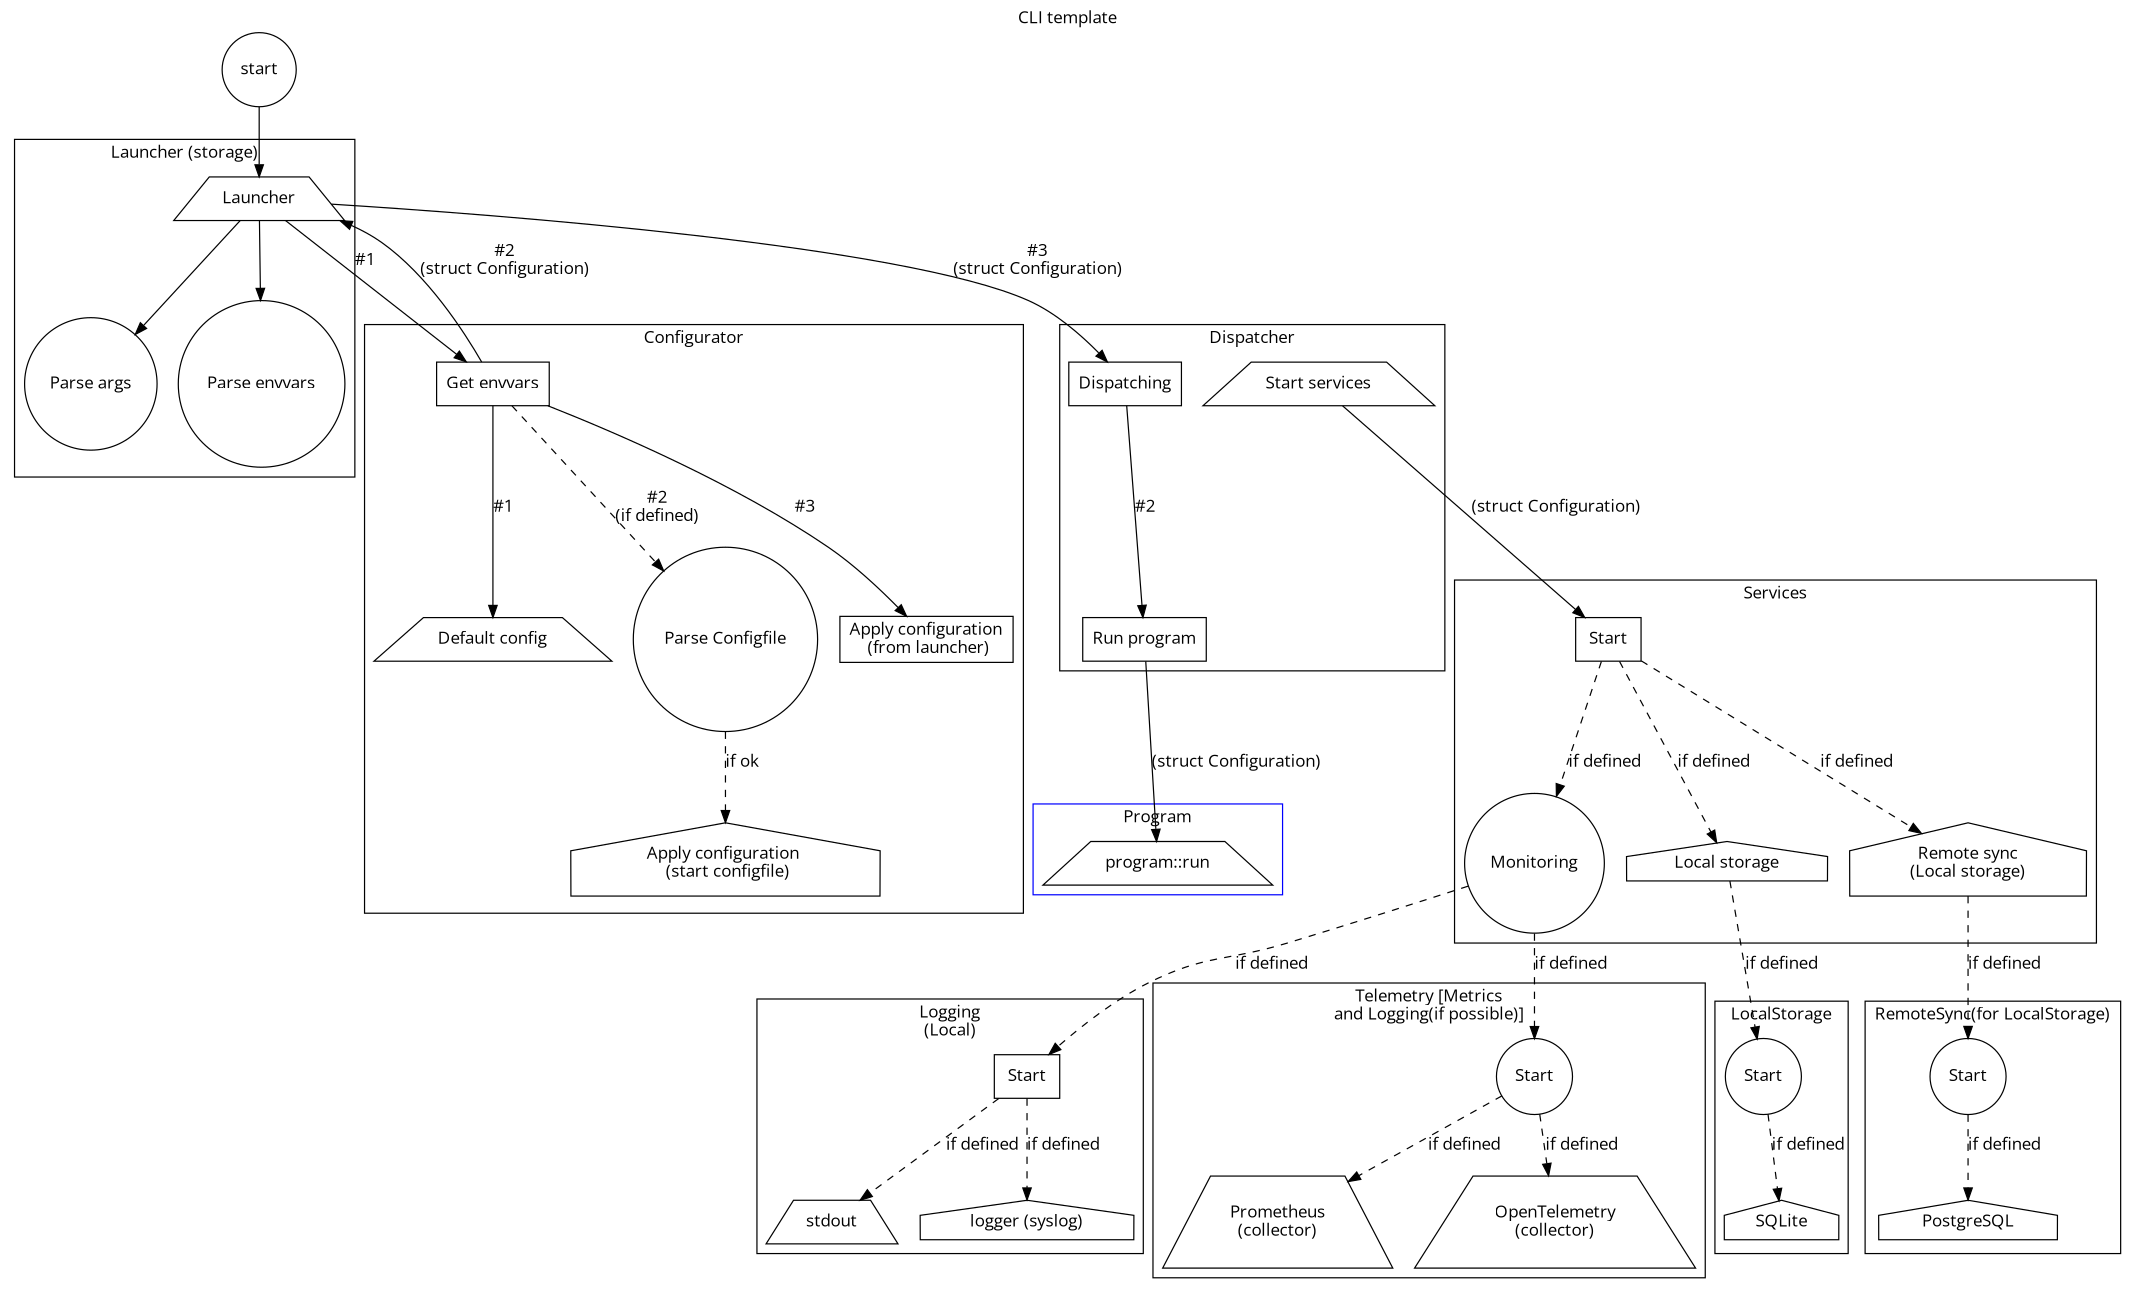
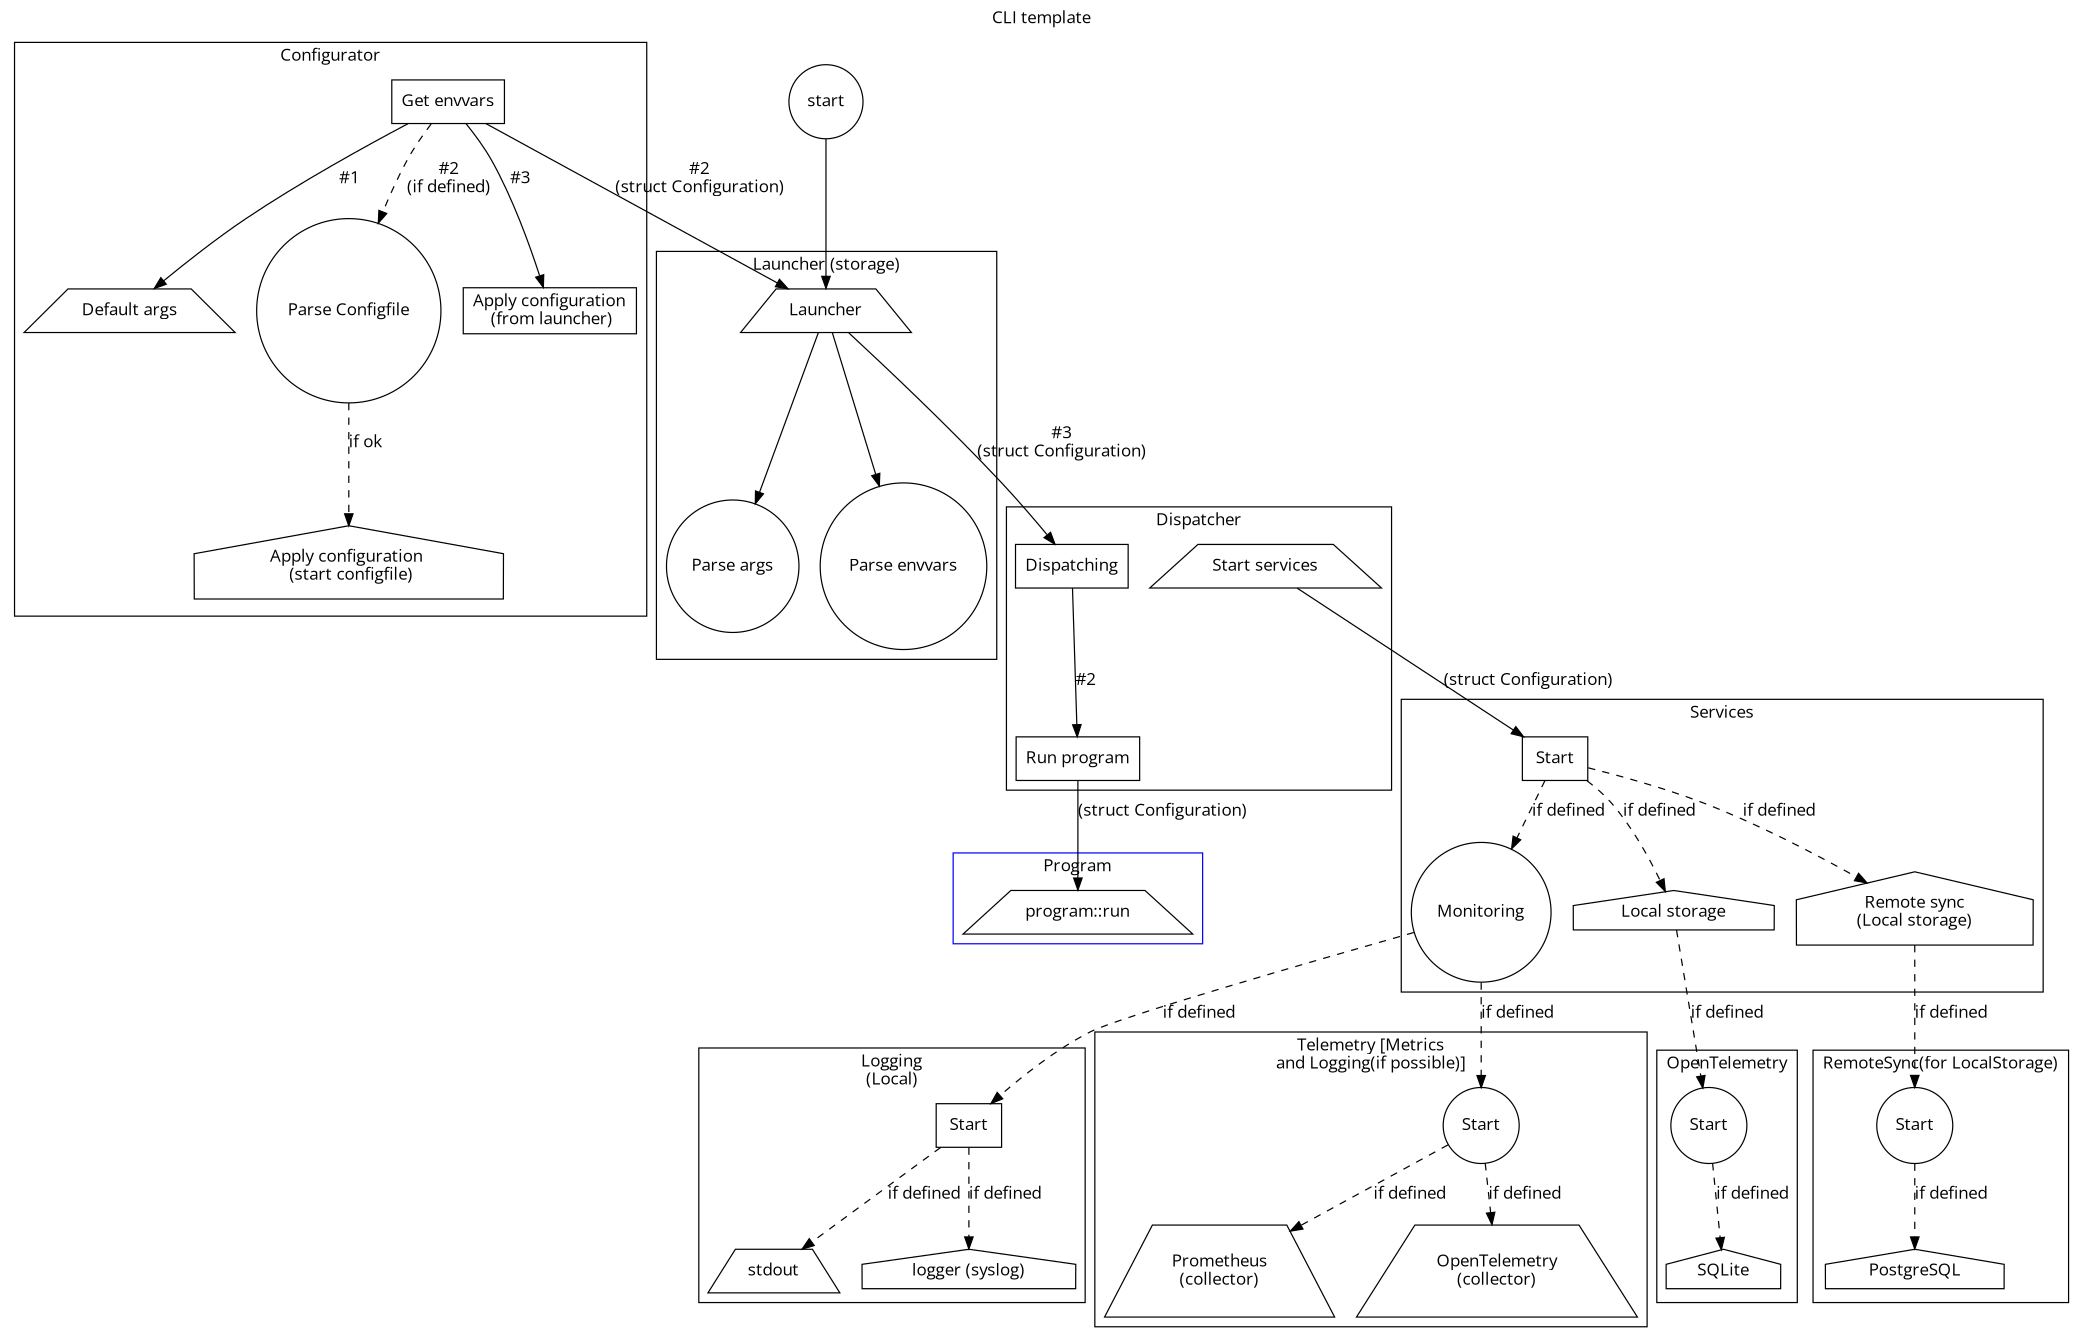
edge "Launcher" -> "Get envvars": removed, label "#1"
node "Default config": label "Default config" -> "Default args"
cluster "LocalStorage": label "LocalStorage" -> "OpenTelemetry"
